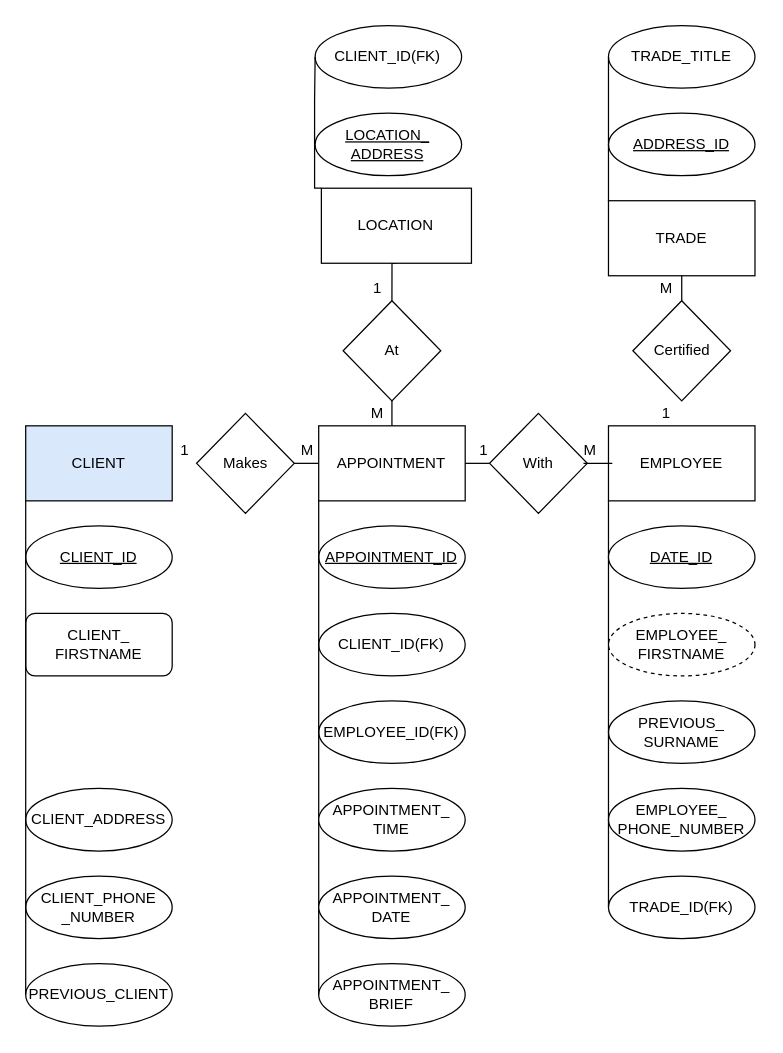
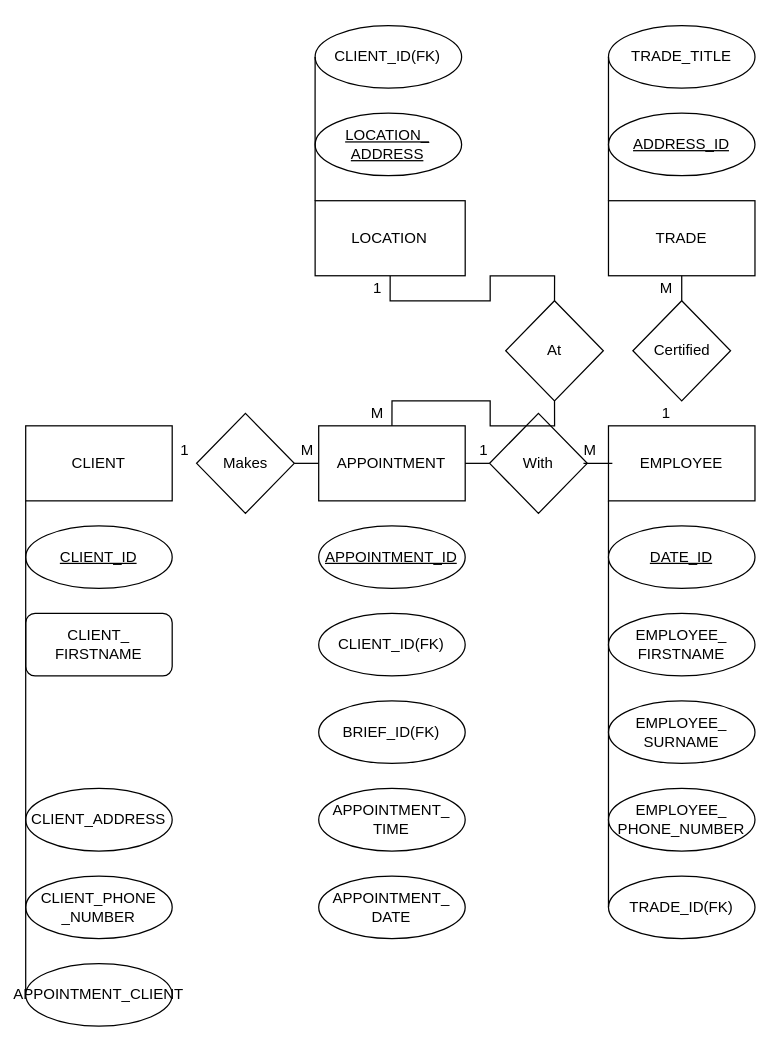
node "LOCATION": moved (396, 226) -> (390, 238)
node "At": moved (392, 351) -> (554, 351)
node "CLIENT": fillcolor #dae8fc -> #ffffff
node "EMPLOYEE_ FIRSTNAME": style dashed -> solid
node "EMPLOYEE_ID(FK)": label "EMPLOYEE_ID(FK)" -> "BRIEF_ID(FK)"
node "PREVIOUS_ SURNAME": label "PREVIOUS_ SURNAME" -> "EMPLOYEE_ SURNAME"
edge "APPOINTMENT" -- "APPOINTMENT_ BRIEF": removed
node "PREVIOUS_CLIENT": label "PREVIOUS_CLIENT" -> "APPOINTMENT_CLIENT"
node "APPOINTMENT_ BRIEF": removed
